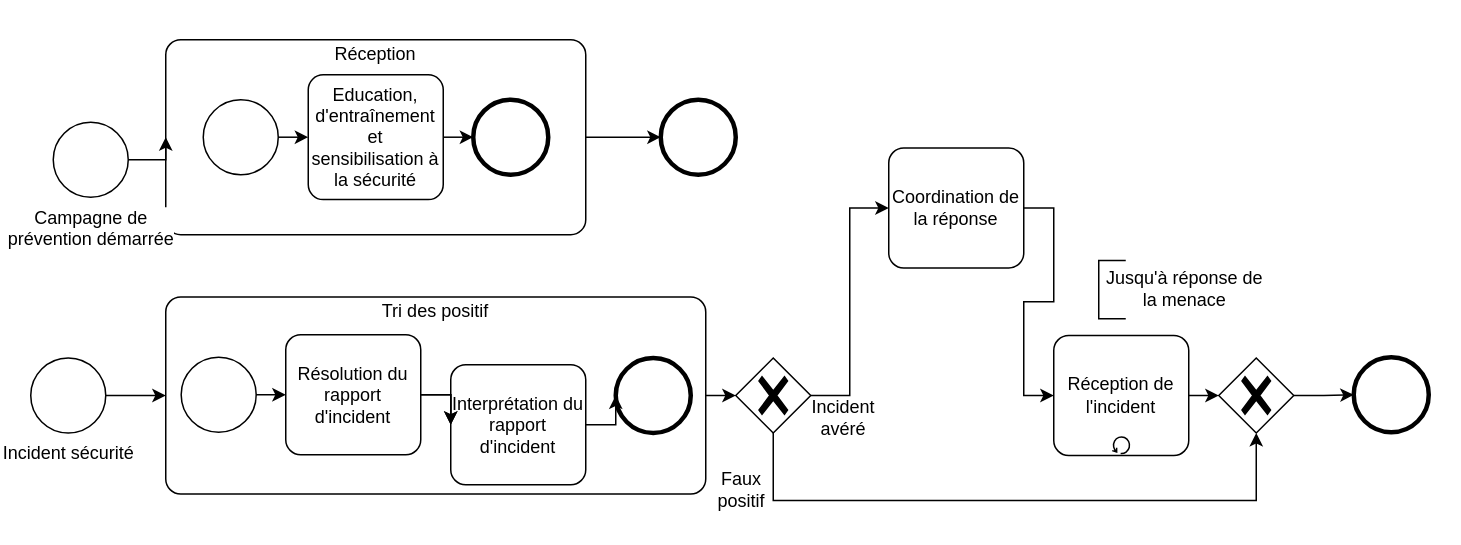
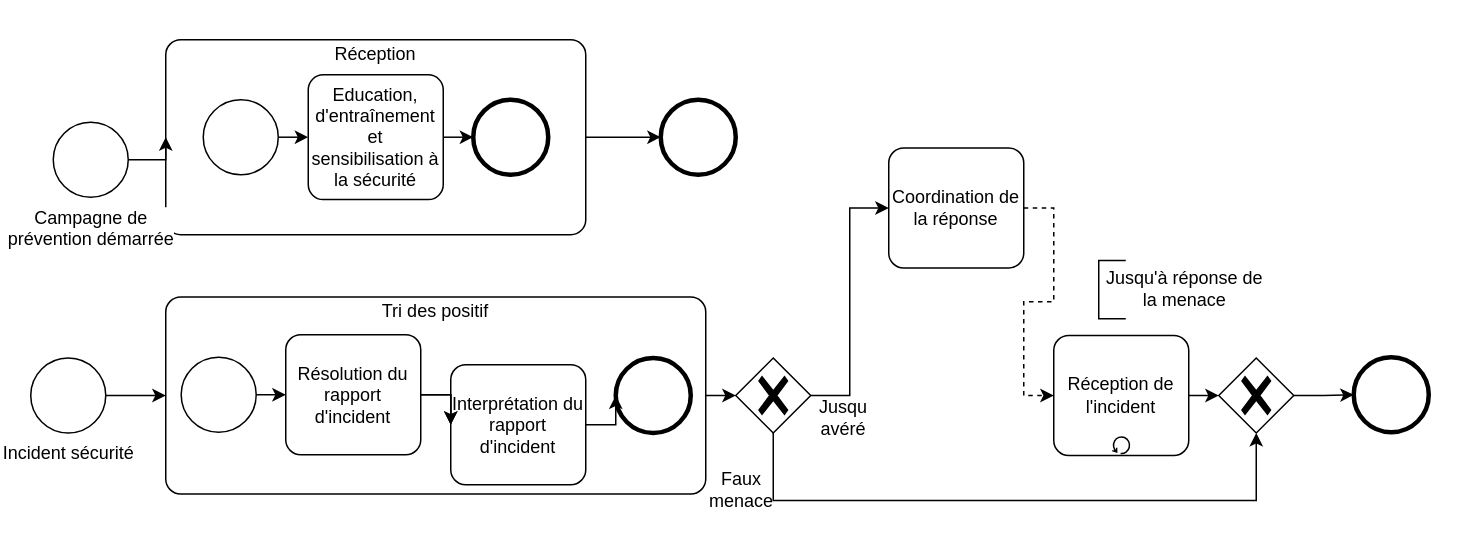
edge "Coordination de la réponse" -> "Réception de l'incident": style solid -> dashed
node "Incident avéré": label "Incident avéré" -> "Jusqu avéré"
node "Faux positif": label "Faux positif" -> "Faux menace"
